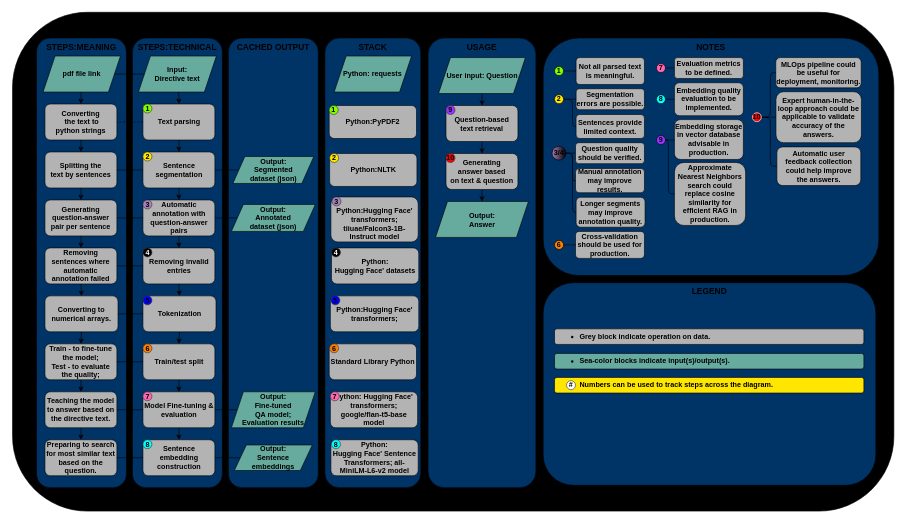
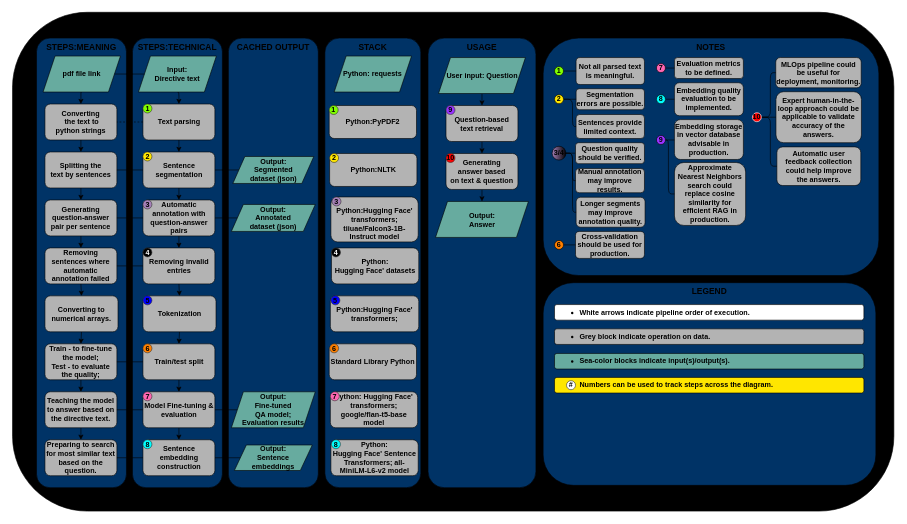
node "White arrows indicate pipeline order of execution.": added
edge "Converting to numerical arrays." -- "Tokenization": removed
